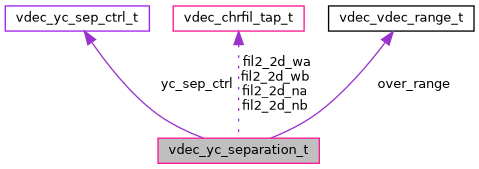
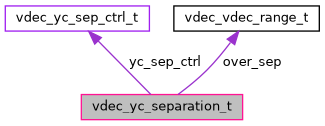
node "vdec_chrfil_tap_t": removed
edge "vdec_yc_separation_t" -> "vdec_vdec_range_t": label " over_range" -> " over_sep"
